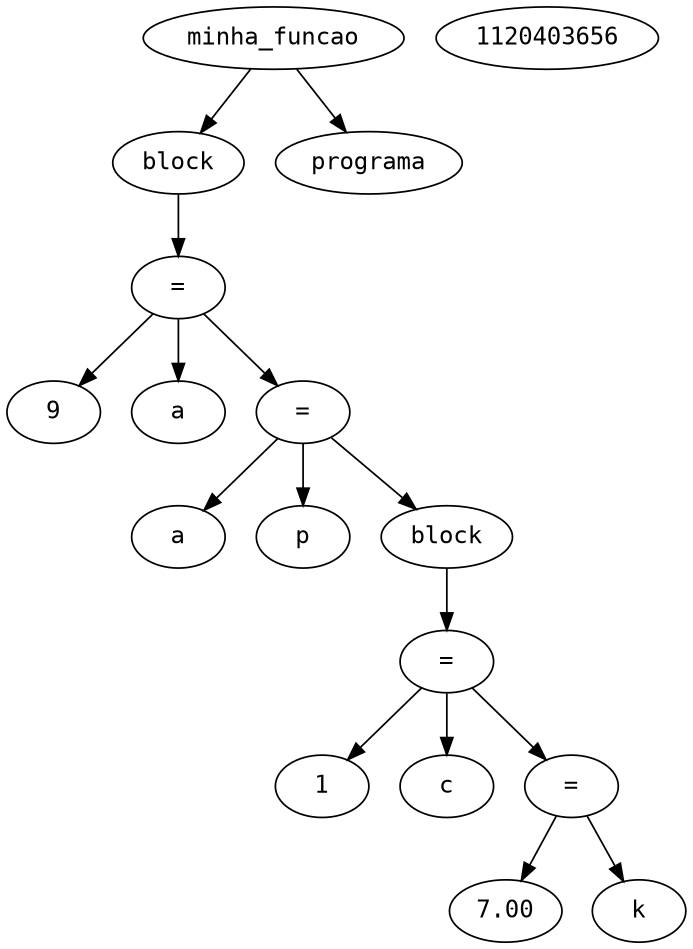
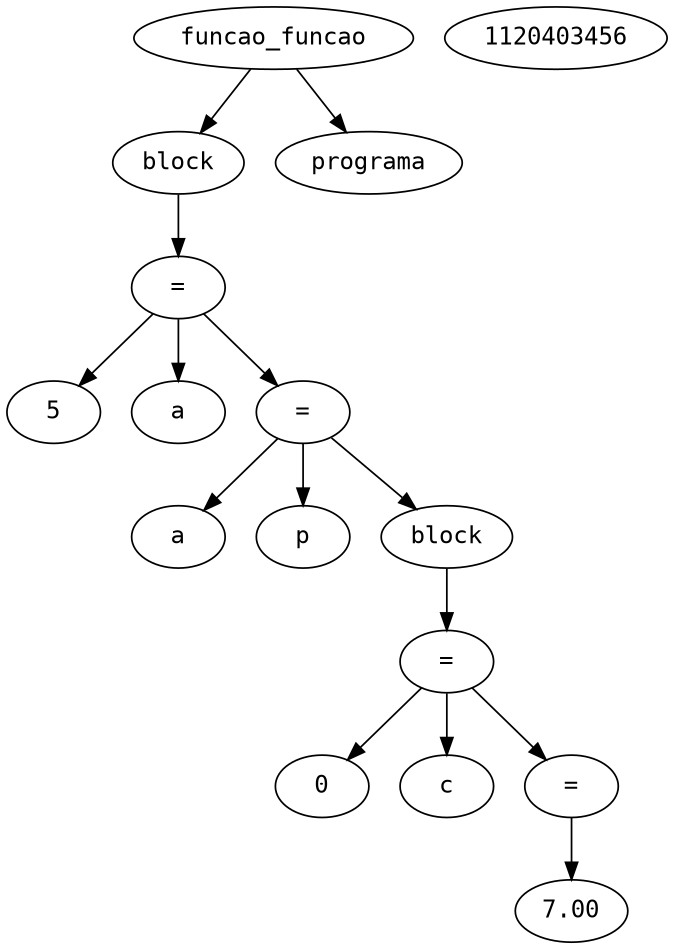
node "minha_funcao": label "minha_funcao" -> "funcao_funcao"
node "1120403656": label "1120403656" -> "1120403456"
node "9": label "9" -> "5"
node "1": label "1" -> "0"
node "k": removed
